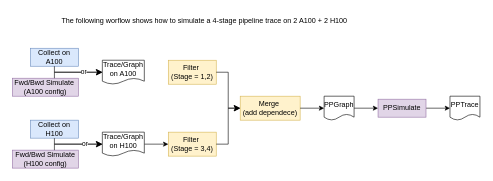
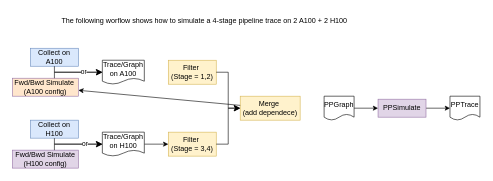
node "Fwd/Bwd Simulate (A100 config)": fillcolor #e1d5e7 -> #ffe6cc
edge "Merge (add dependece)" -> "PPGraph": now "Merge (add dependece)" -> "Fwd/Bwd Simulate (A100 config)"
